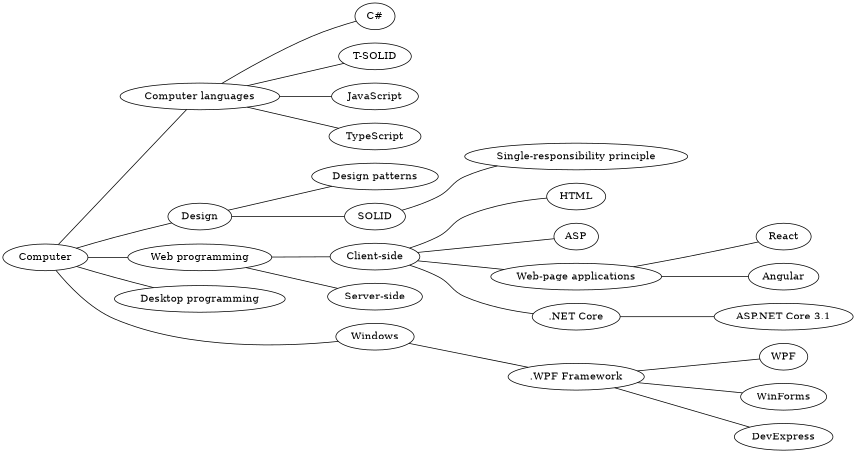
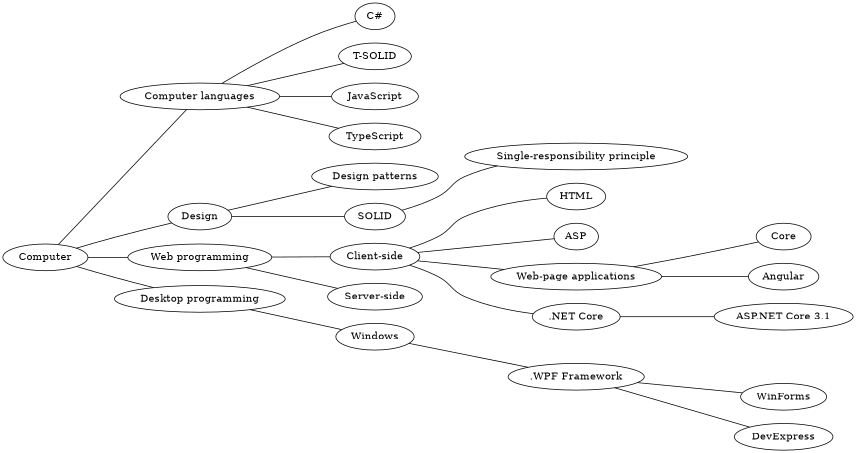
node "React": label "React" -> "Core"
edge "Computer" -- "Windows": now "Desktop programming" -- "Windows"
node "WPF": removed
